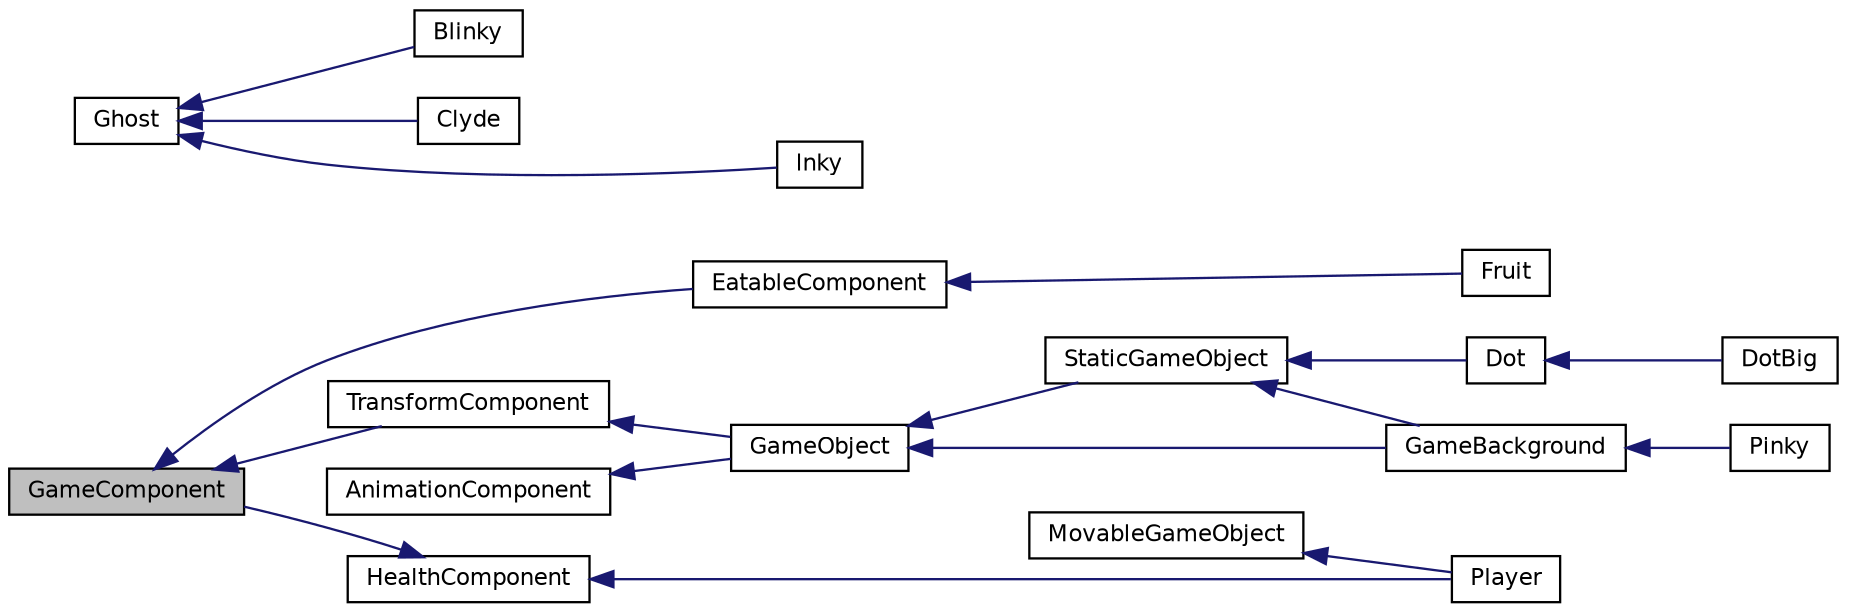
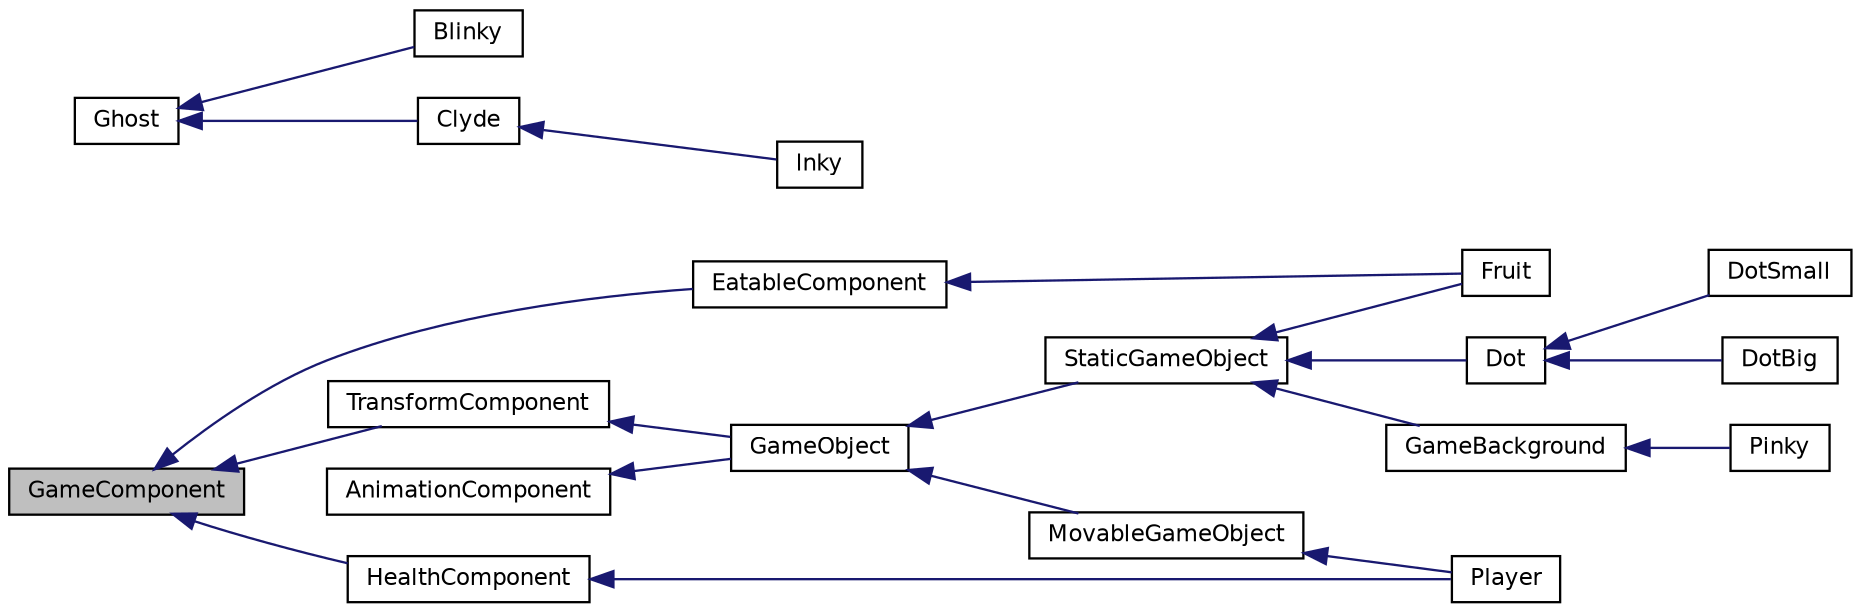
edge "Inky" -> "Ghost": now "Inky" -> "Clyde"
node "DotSmall": added
edge "Fruit" -> "StaticGameObject": added
edge "GameBackground" -> "GameObject": now "MovableGameObject" -> "GameObject"
edge "GameComponent" -> "HealthComponent": reversed
